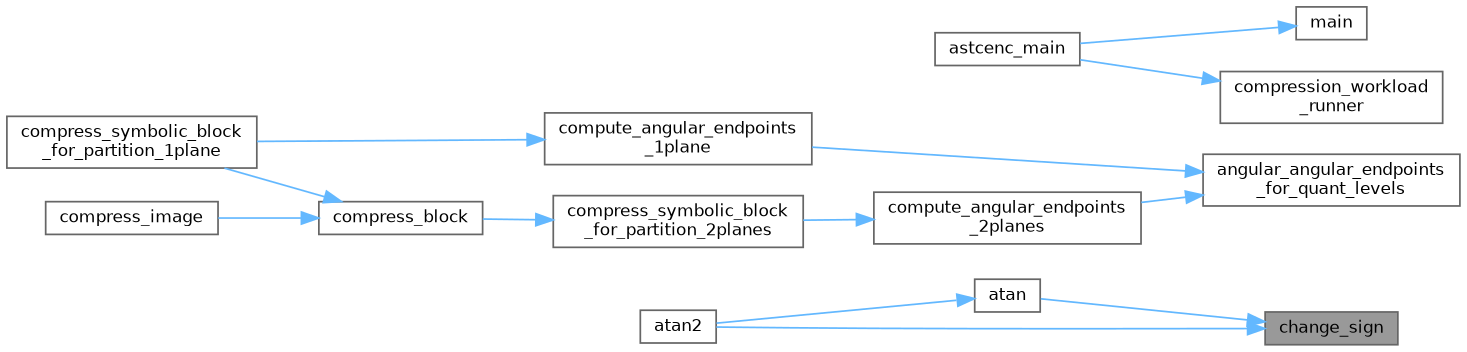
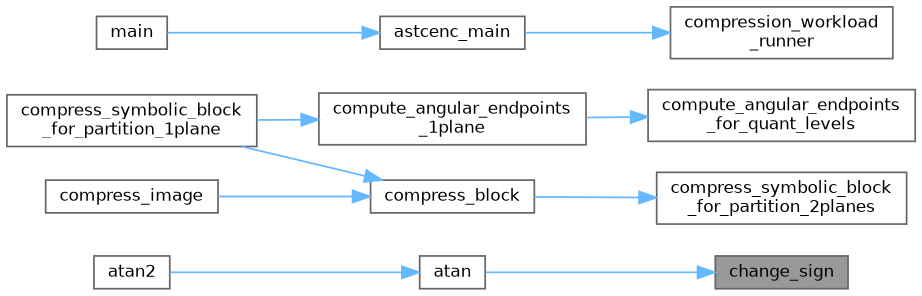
edge "astcenc_main" -> "main": reversed
node "angular_angular_endpoints _for_quant_levels": label "angular_angular_endpoints _for_quant_levels" -> "compute_angular_endpoints _for_quant_levels"
node "compute_angular_endpoints _2planes": removed
edge "atan2" -> "change_sign": removed
